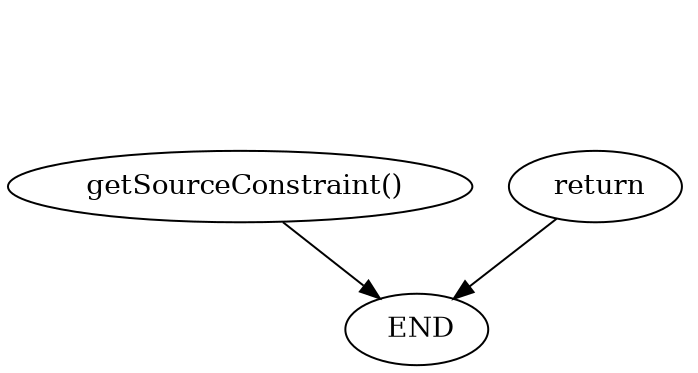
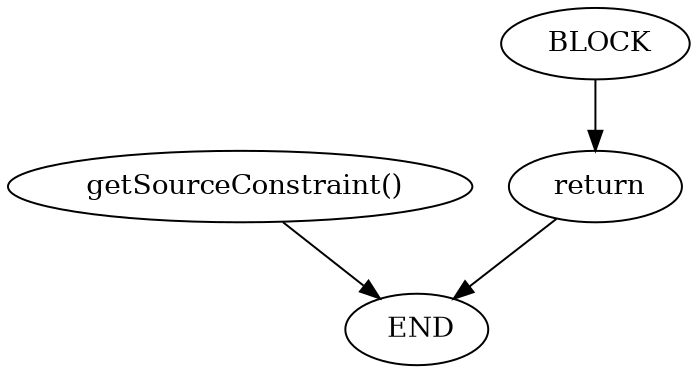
node "BLOCK": added
